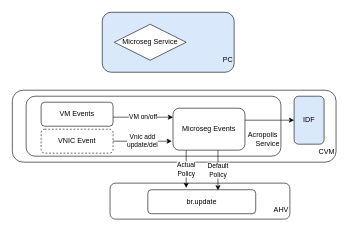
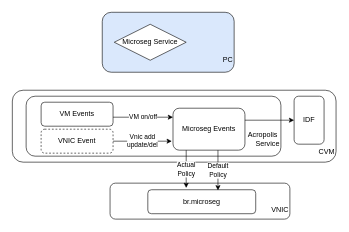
node "IDF": fillcolor #dae8fc -> #ffffff
node "AHV": label "AHV" -> "VNIC"
node "br.update": label "br.update" -> "br.microseg"
